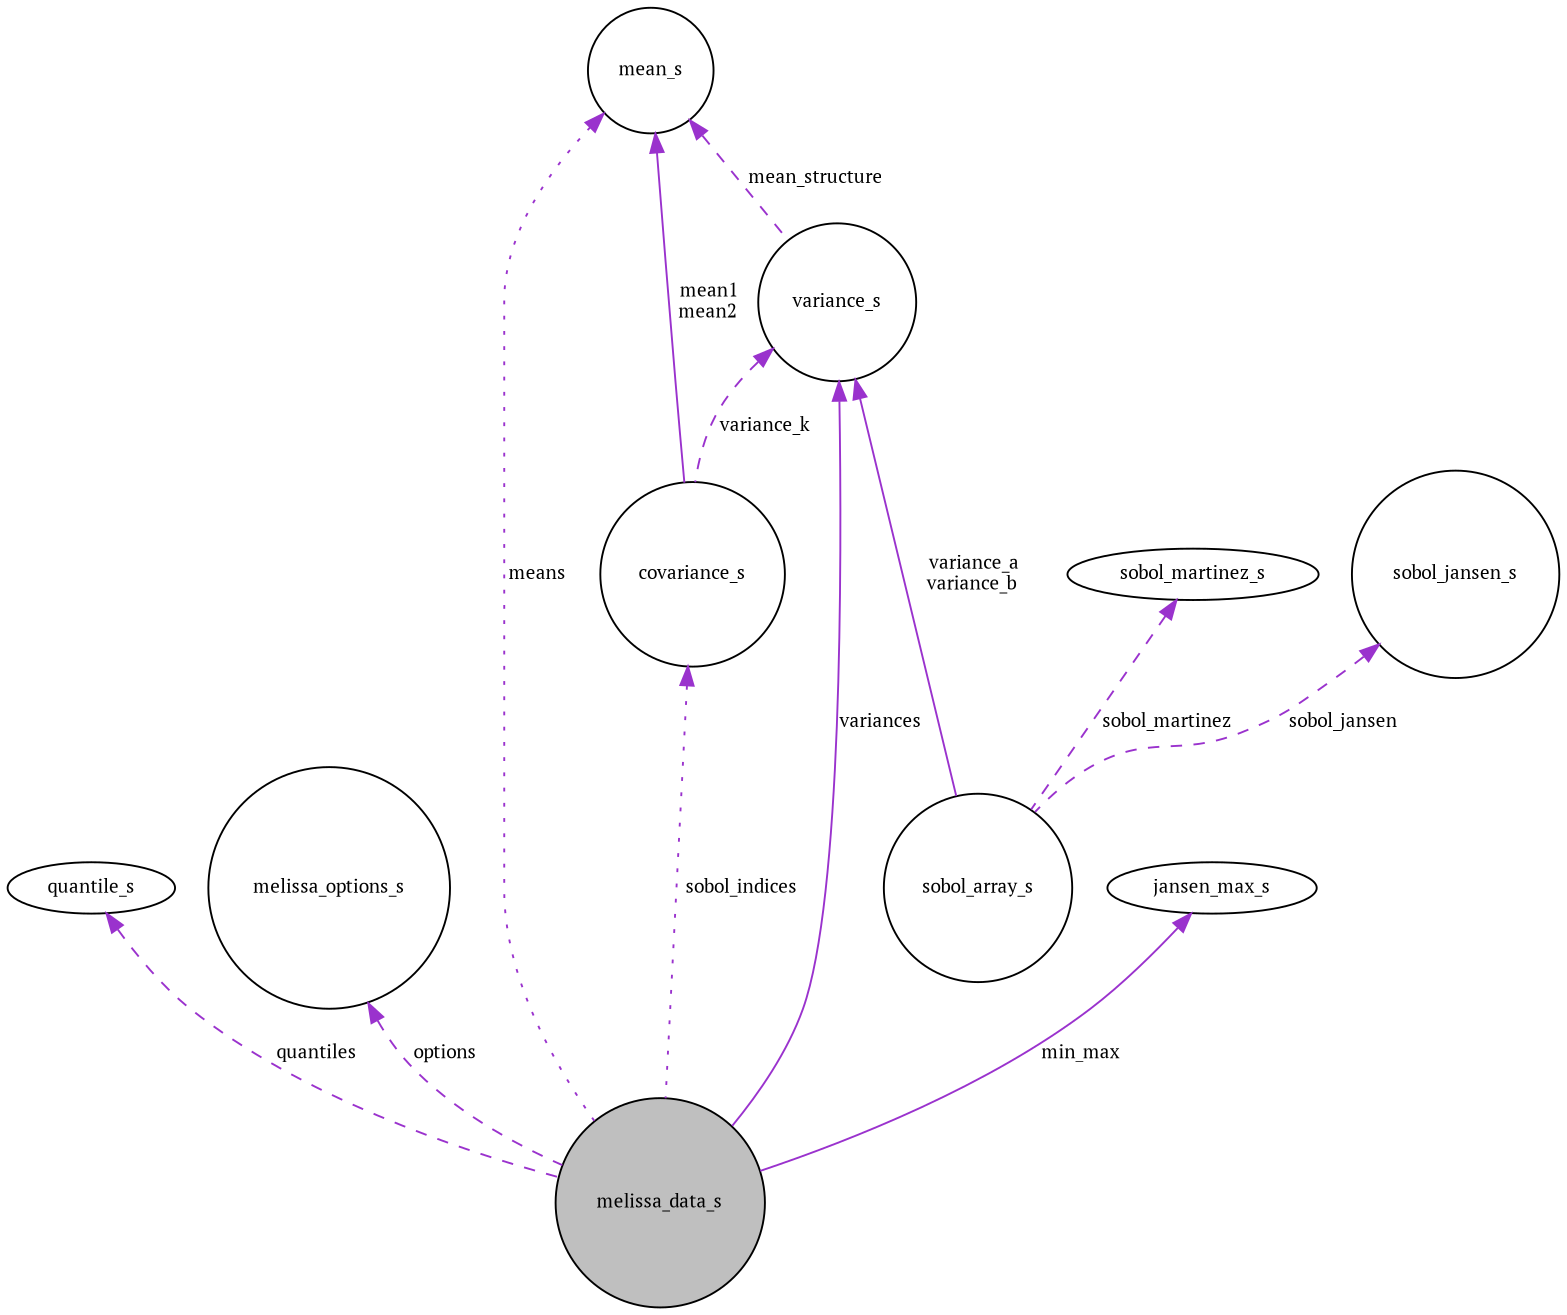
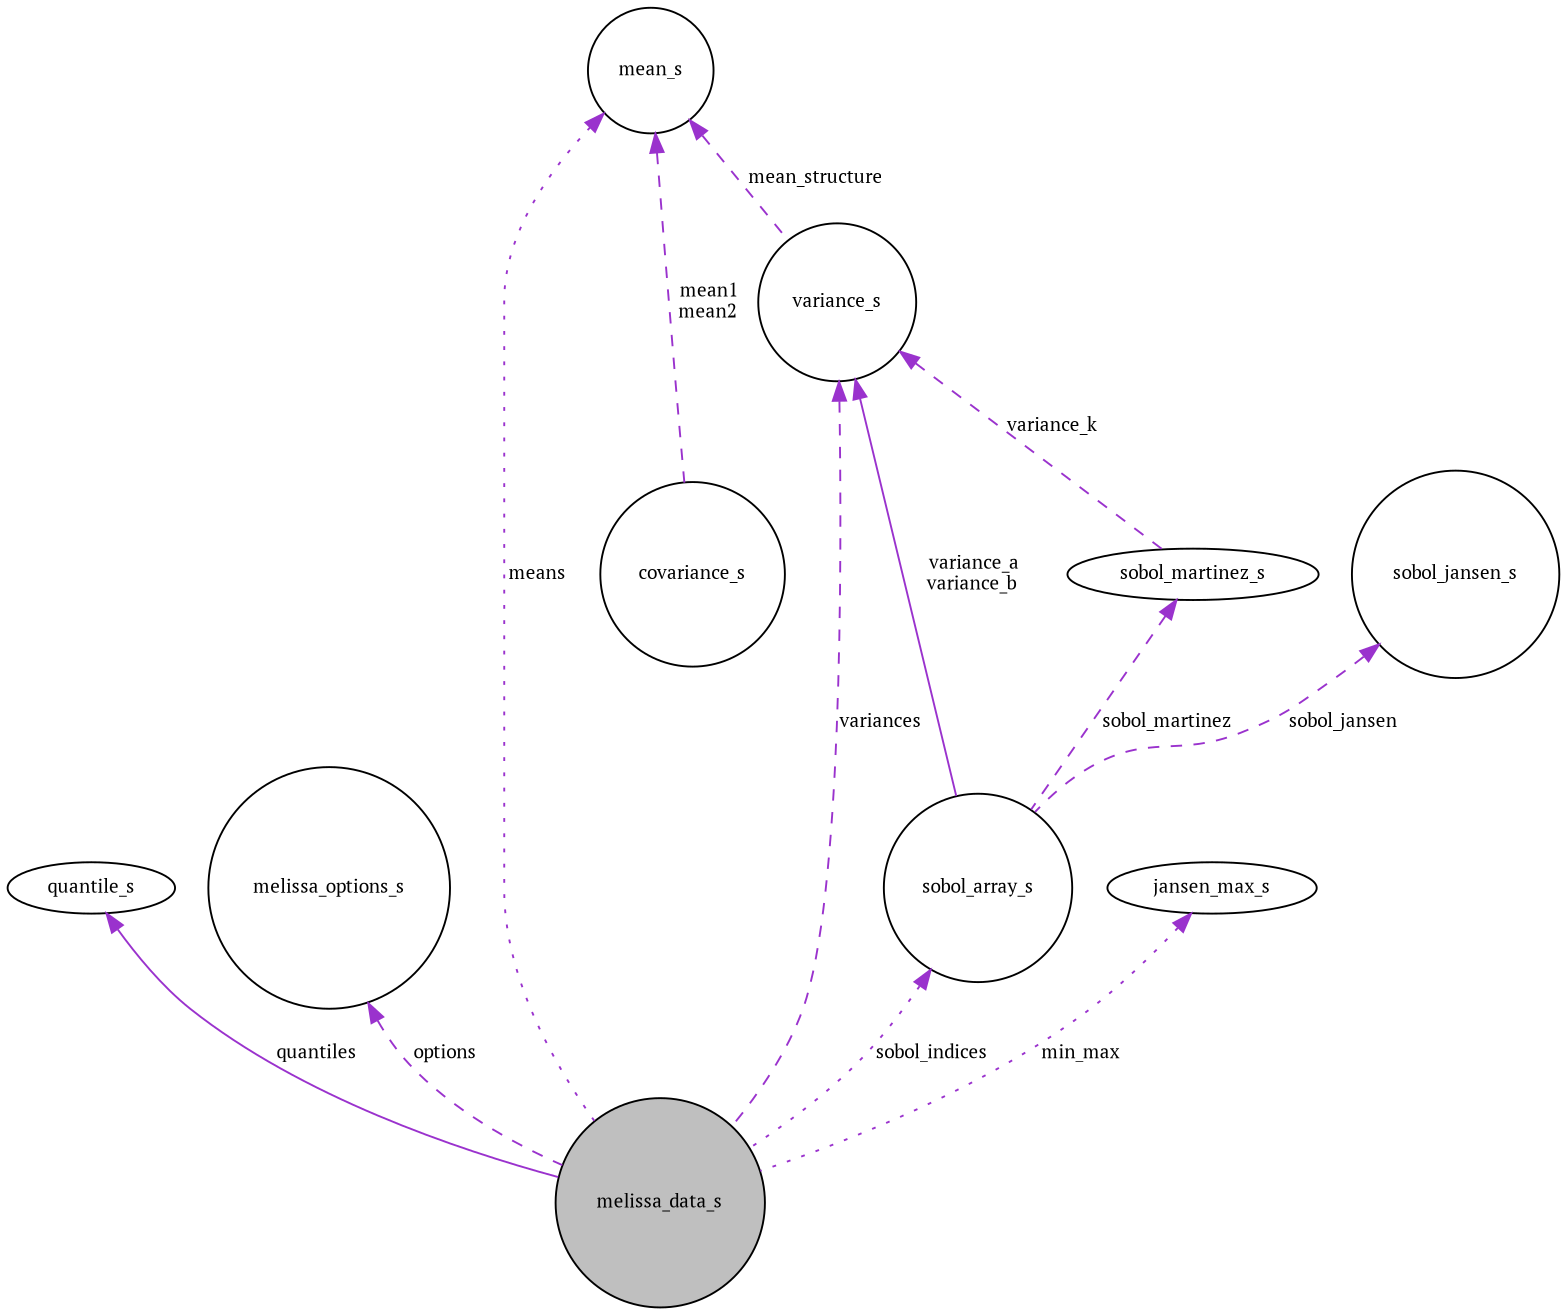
edge "covariance_s" -> "mean_s": style solid -> dashed
edge "covariance_s" -> "variance_s": now "sobol_martinez_s" -> "variance_s"
edge "melissa_data_s" -> "variance_s": style solid -> dashed
edge "melissa_data_s" -> "covariance_s": now "melissa_data_s" -> "sobol_array_s"
edge "melissa_data_s" -> "jansen_max_s": style solid -> dotted
edge "melissa_data_s" -> "quantile_s": style dashed -> solid
